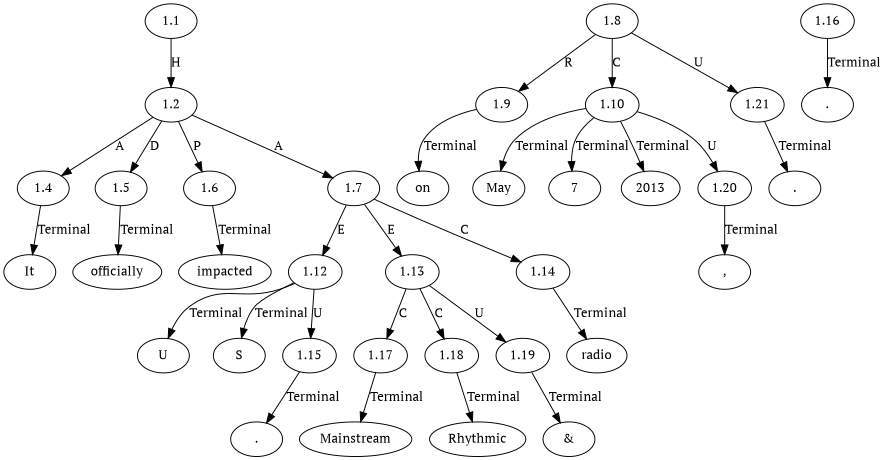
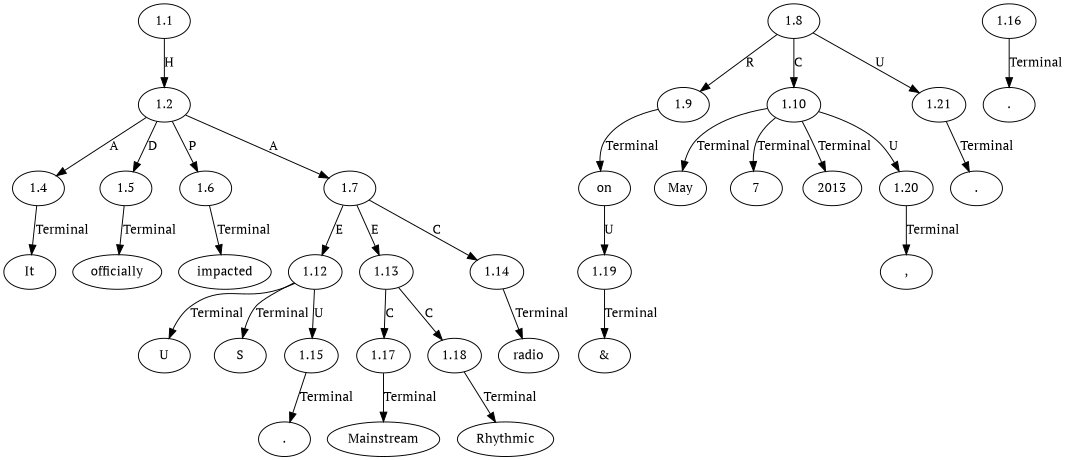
edge "1.13" -> "1.19": now "on" -> "1.19"
